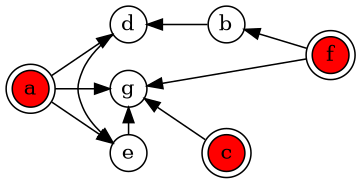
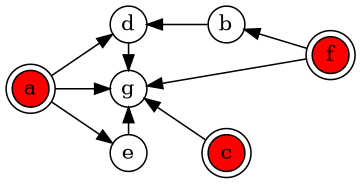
edge "d" -> "e": now "d" -> "g"
